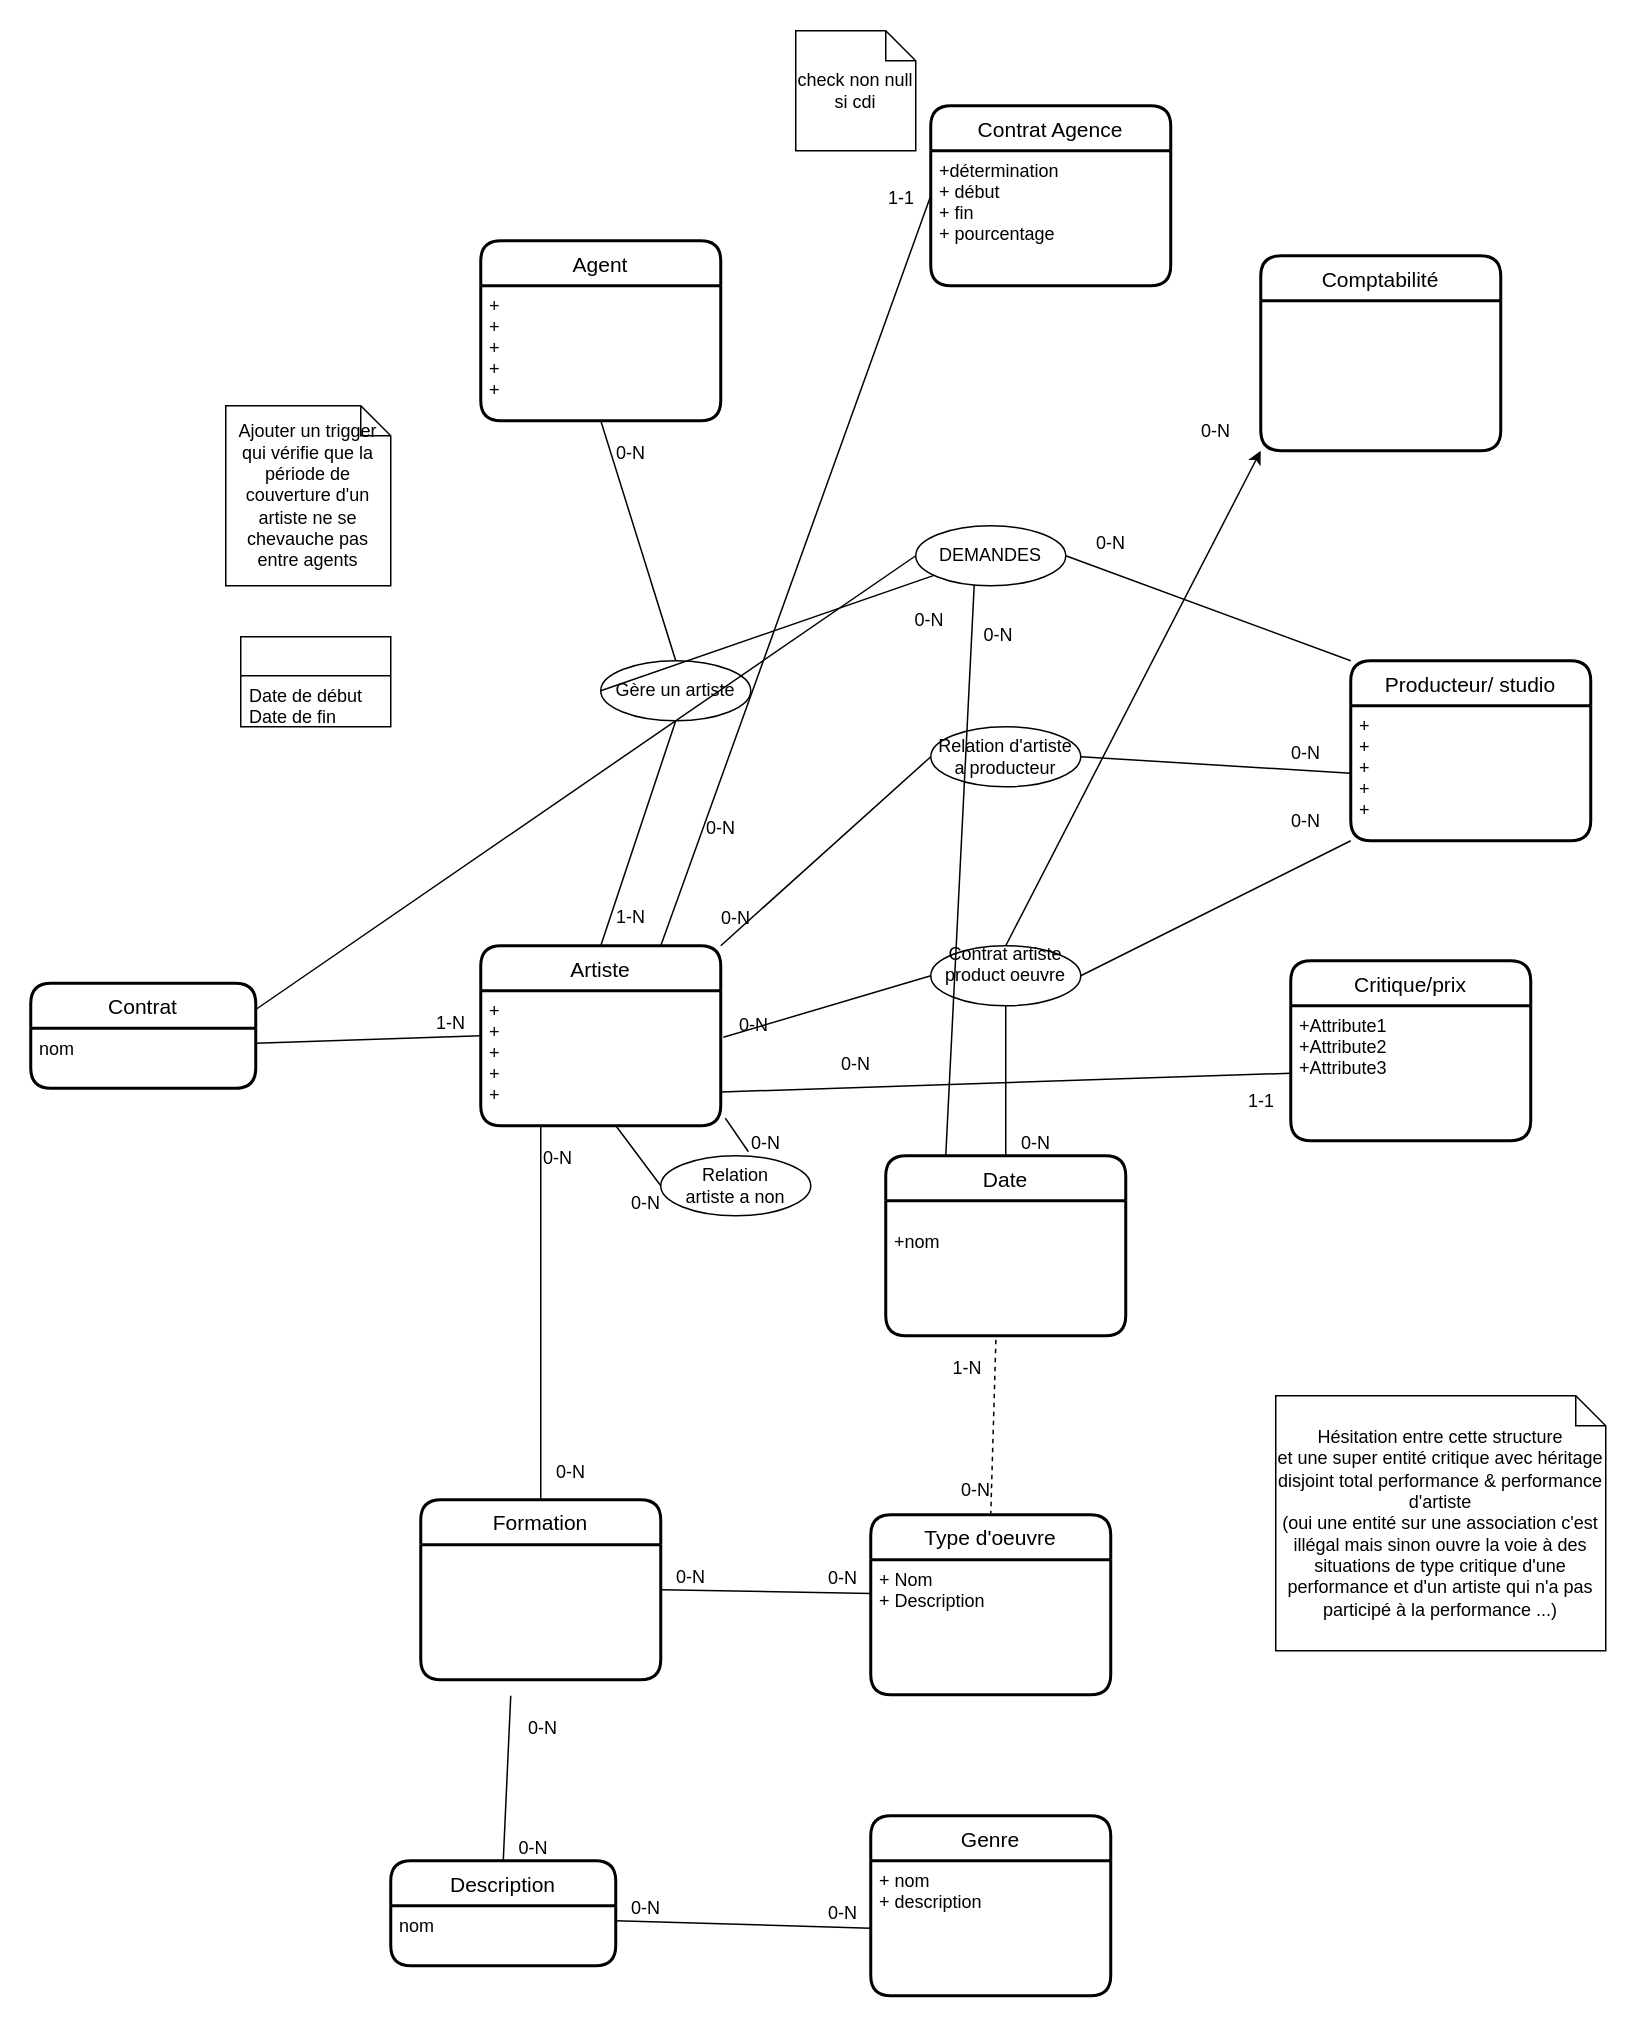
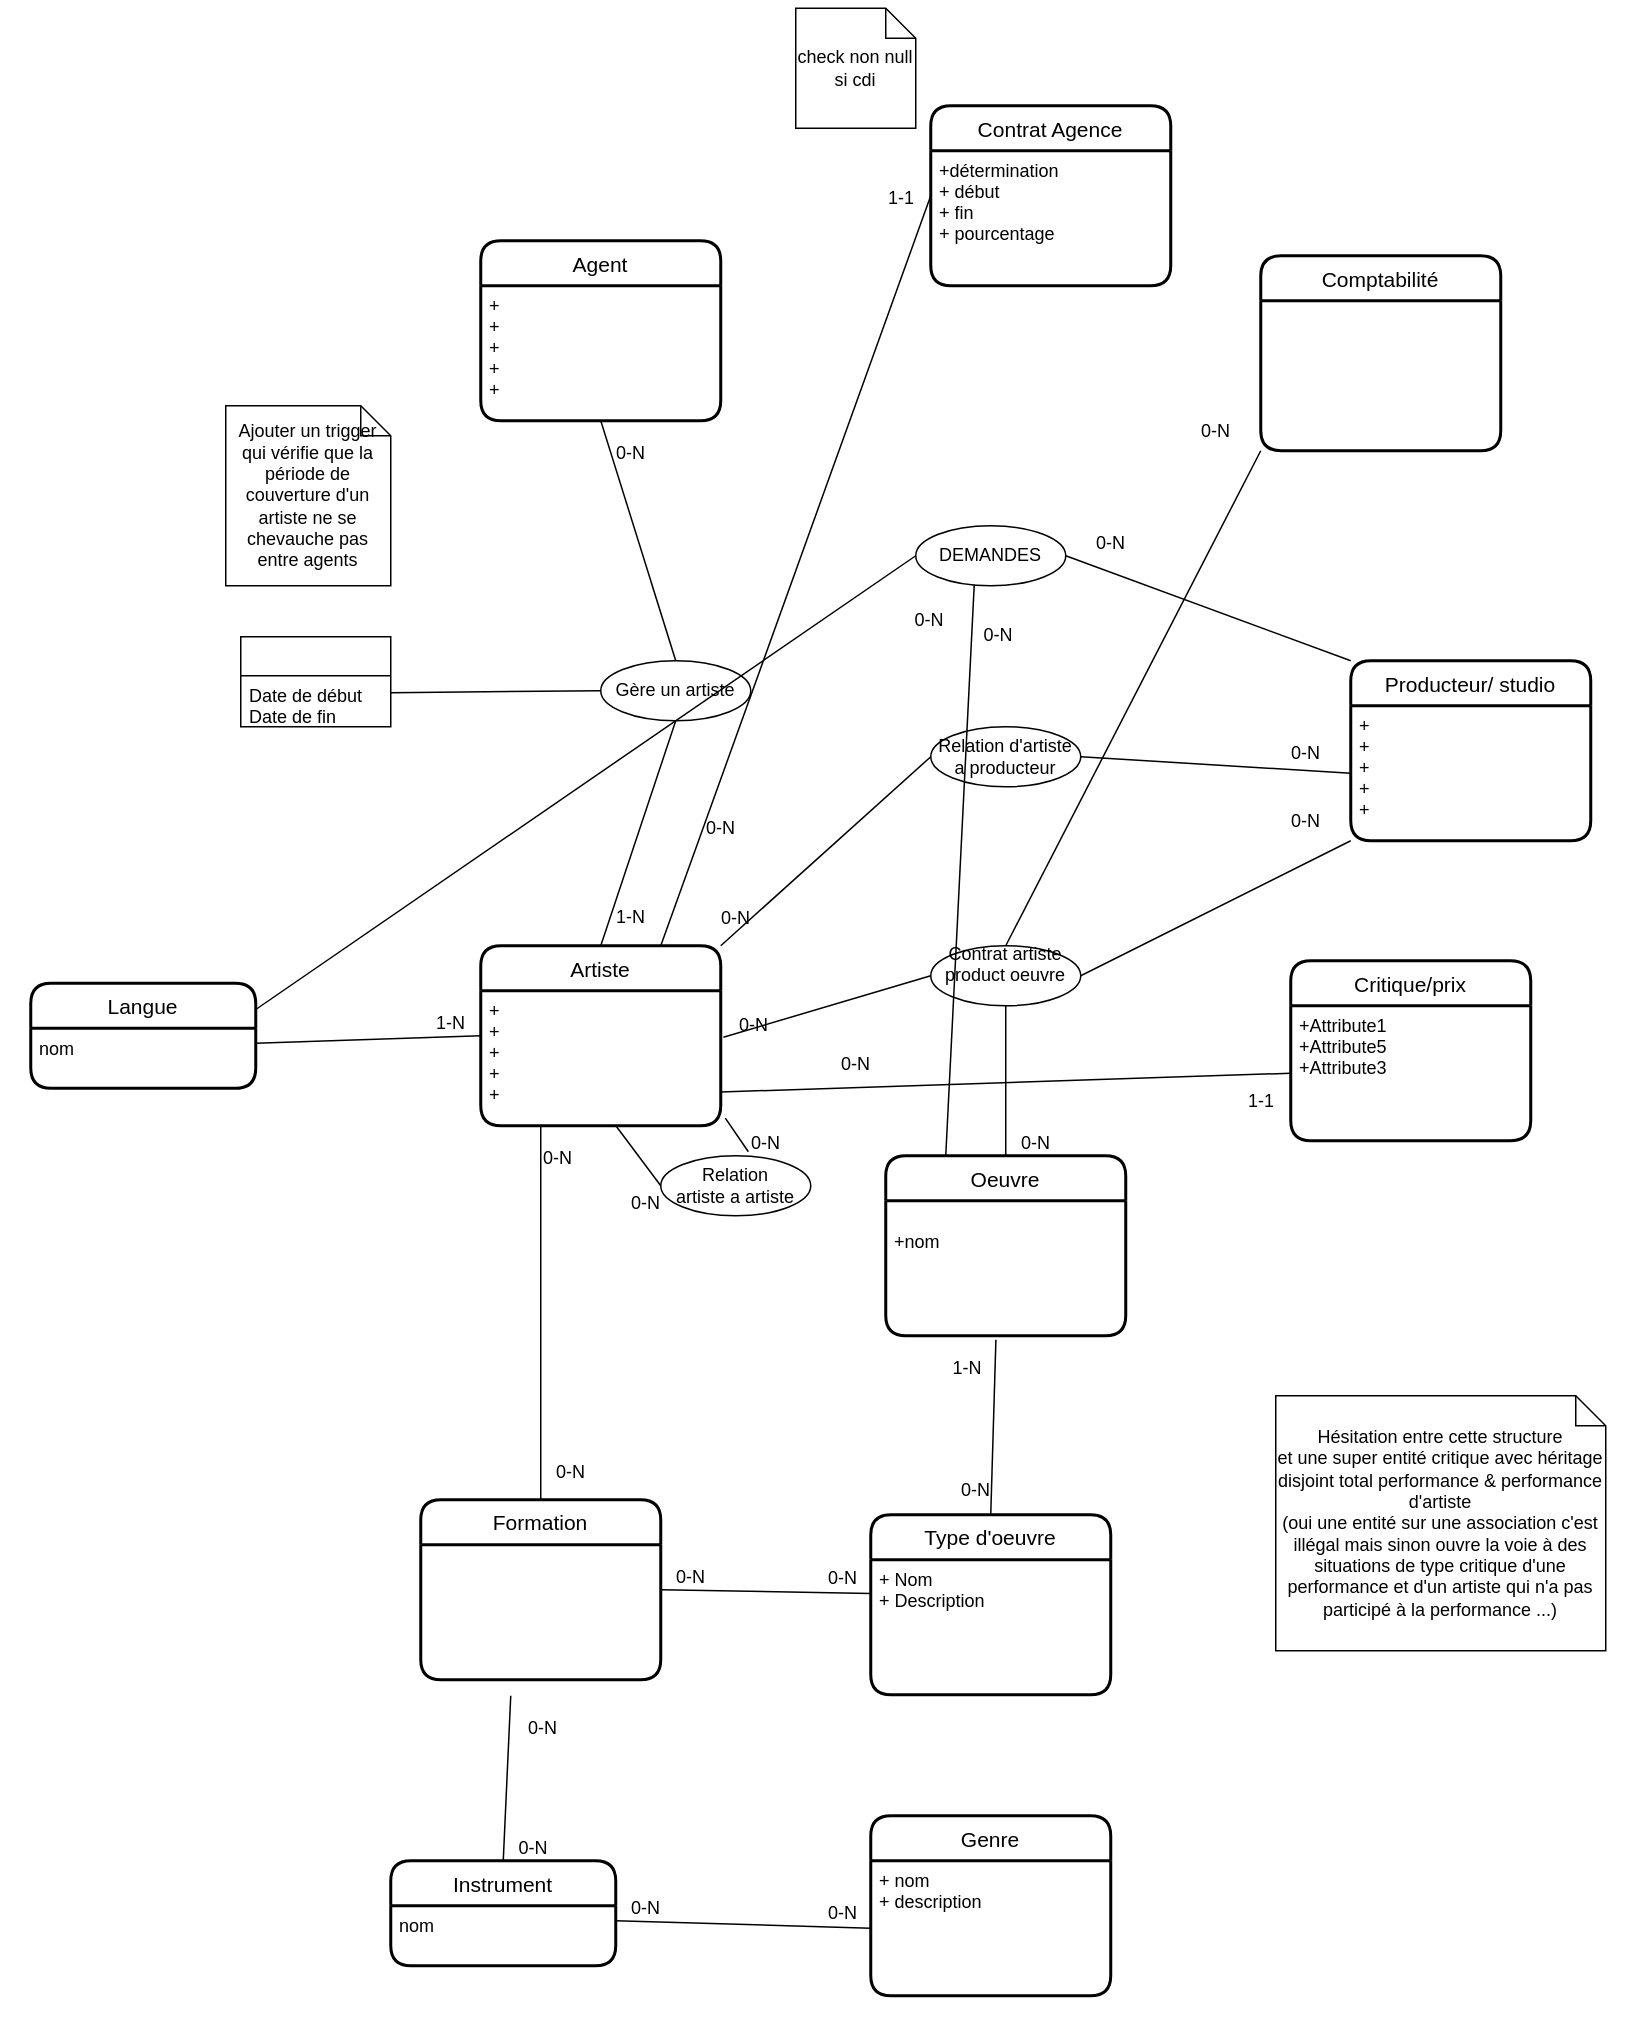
node "check non null si cdi": moved (856, 91) -> (856, 68)
edge "Contrat artiste product oeuvre" -> "Comptabilité": arrowhead classic -> none
edge "DEMANDES" -- "Gère un artiste": now "Date de début Date de fin" -- "Gère un artiste"
node "Contrat": label "Contrat" -> "Langue"
node "+Attribute1 +Attribute2 +Attribute3": label "+Attribute1 +Attribute2 +Attribute3" -> "+Attribute1 +Attribute5 +Attribute3"
node "Date": label "Date" -> "Oeuvre"
node "Relation artiste a non": label "Relation artiste a non" -> "Relation artiste a artiste"
edge "+nom" -- "Type d'oeuvre": style dashed -> solid
node "Description": label "Description" -> "Instrument"
